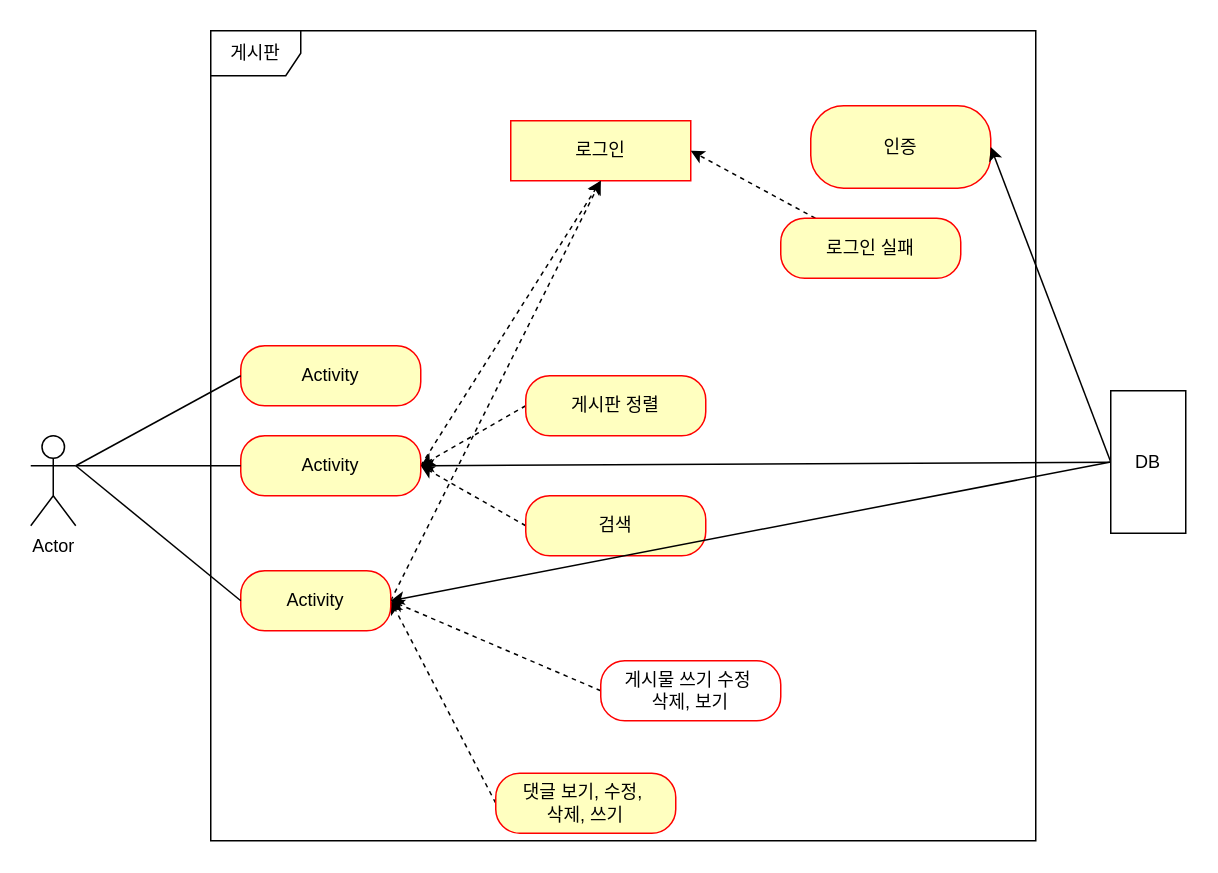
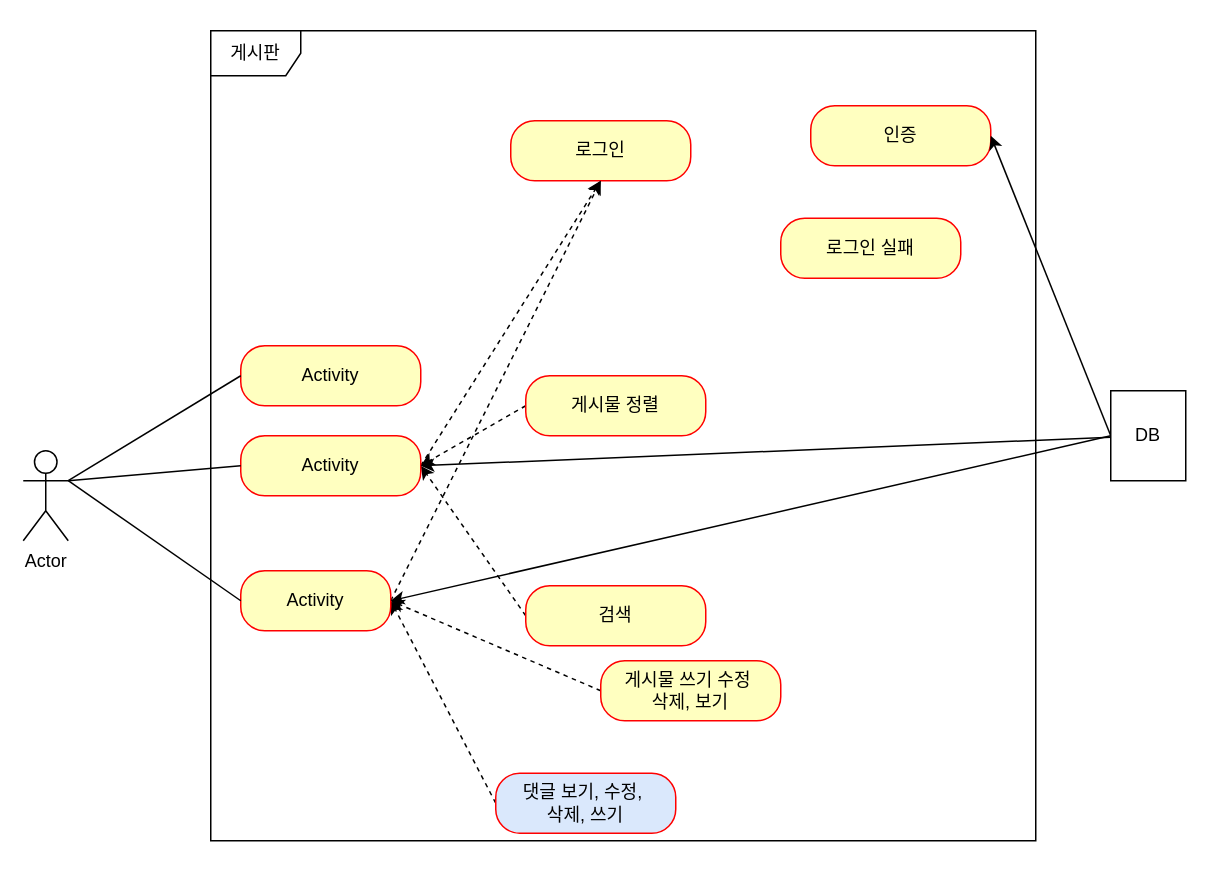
node "인증": size 180x83 -> 180x60
node "로그인": shape rectangle -> rounded rectangle
edge "로그인 실패" -> "로그인": removed
node "게시판 정렬": label "게시판 정렬" -> "게시물 정렬"
node "DB": size 75x143 -> 75x90
node "Actor": moved (53, 481) -> (46, 496)
node "검색": moved (616, 526) -> (616, 616)
node "게시물 쓰기 수정 삭제, 보기": fillcolor #ffffff -> #ffffc0
node "댓글 보기, 수정, 삭제, 쓰기": fillcolor #ffffc0 -> #dae8fc
